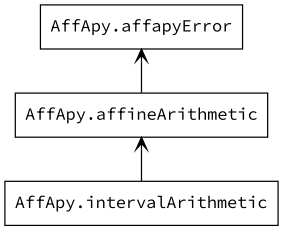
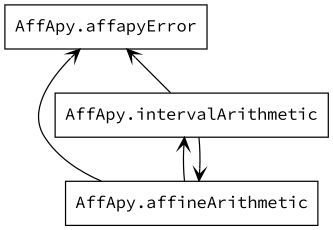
edge "AffApy.intervalArithmetic" -> "AffApy.affapyError": added
edge "AffApy.affineArithmetic" -> "AffApy.intervalArithmetic": added
